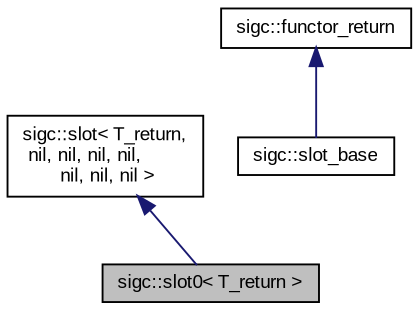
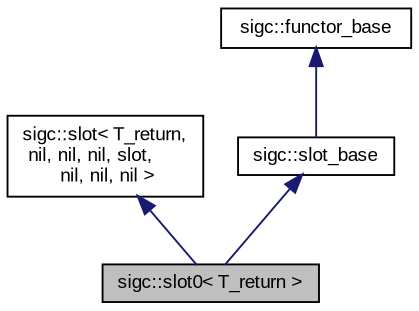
node "sigc::functor_return": label "sigc::functor_return" -> "sigc::functor_base"
node "sigc::slot< T_return, nil, nil, nil, nil, nil, nil, nil >": label "sigc::slot< T_return, nil, nil, nil, nil, nil, nil, nil >" -> "sigc::slot< T_return, nil, nil, nil, slot, nil, nil, nil >"
edge "sigc::slot0< T_return >" -> "sigc::slot_base": added
